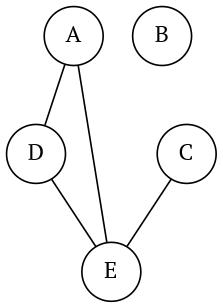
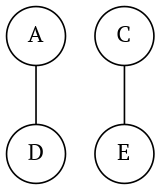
node "B": removed
edge "A" -- "E": removed
edge "D" -- "E": removed
